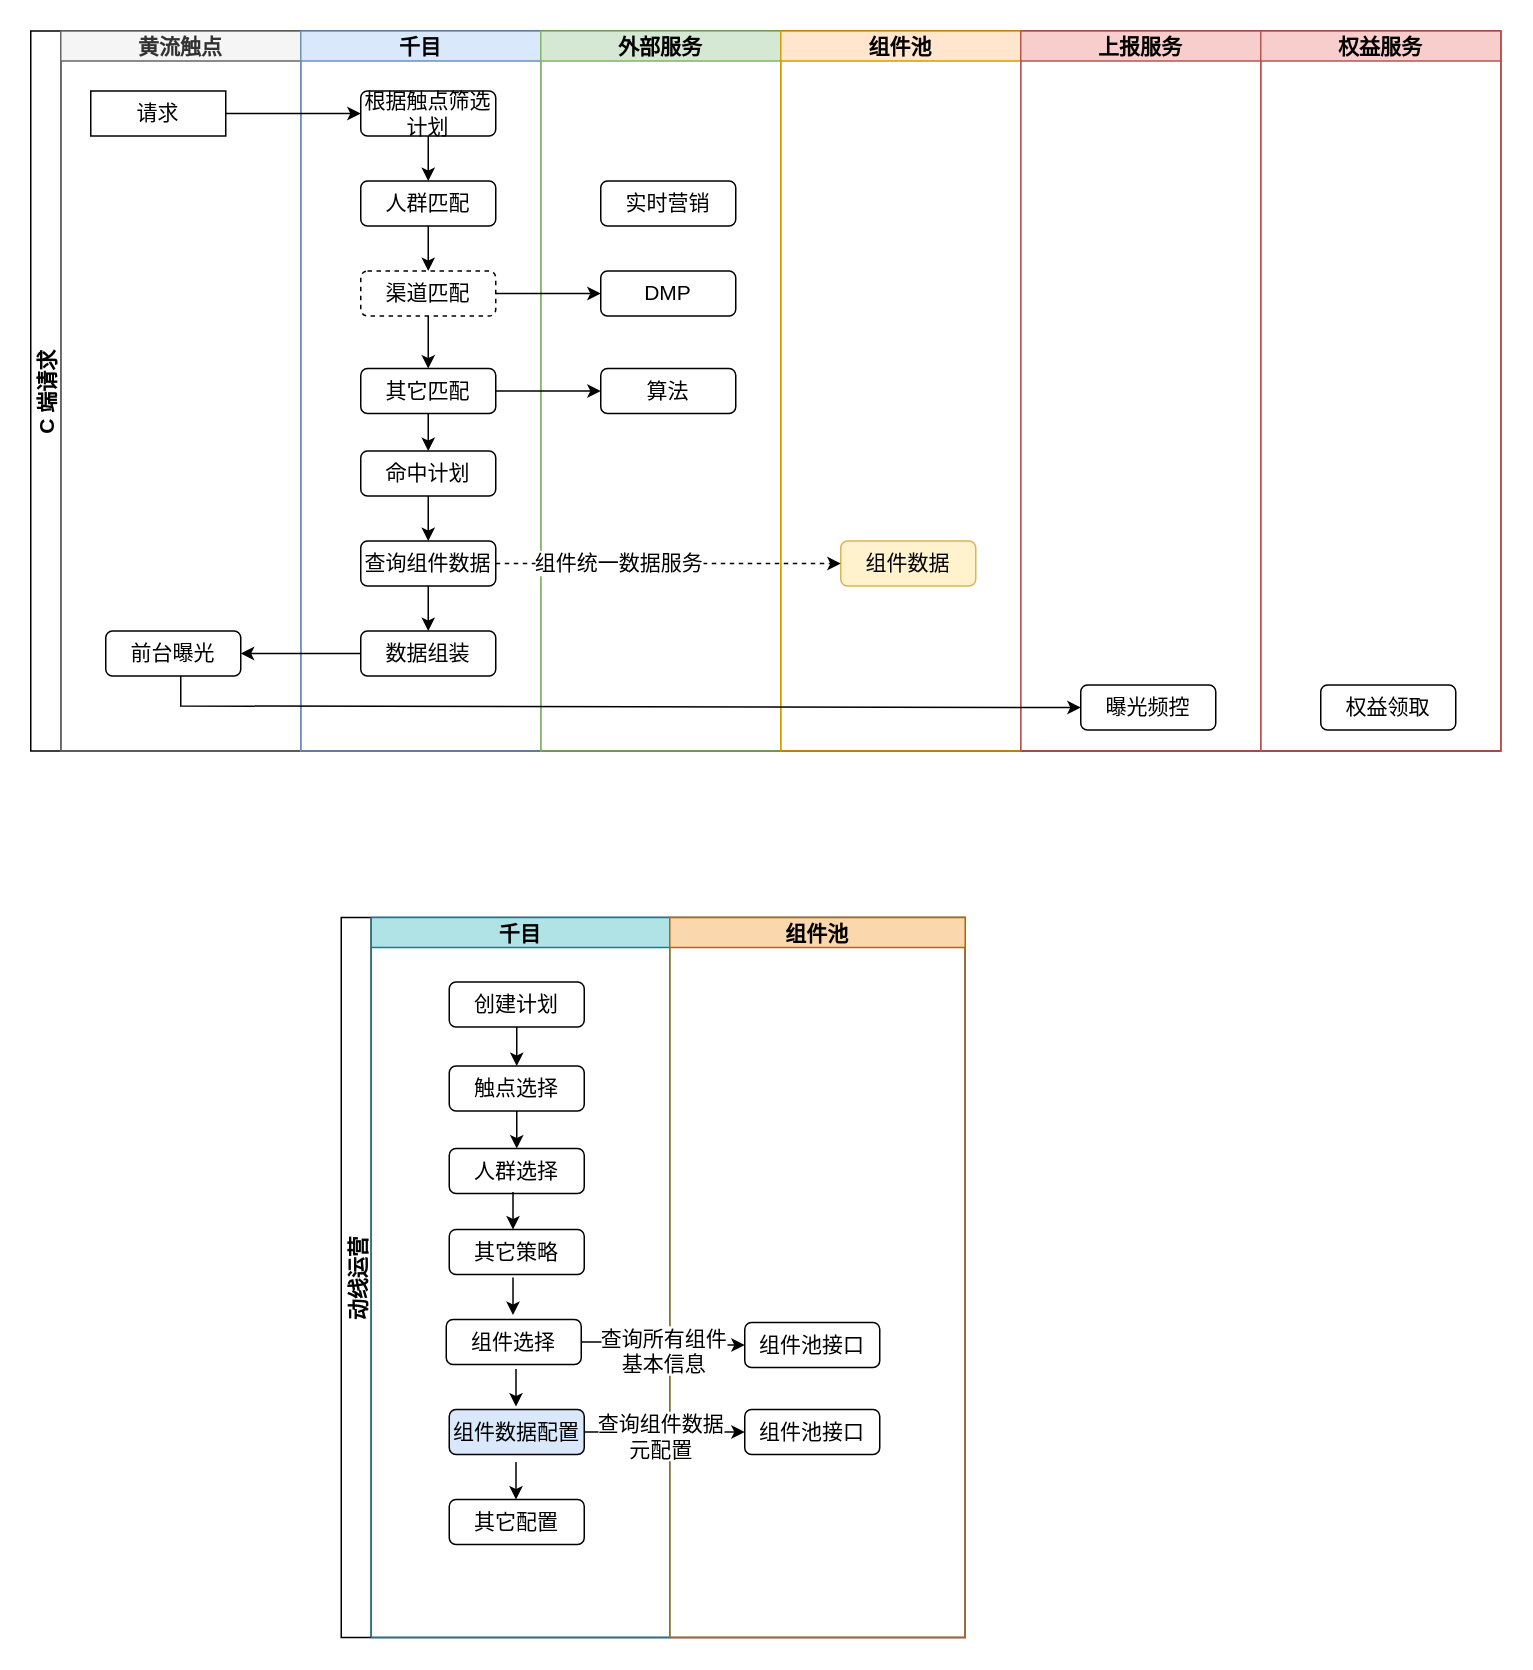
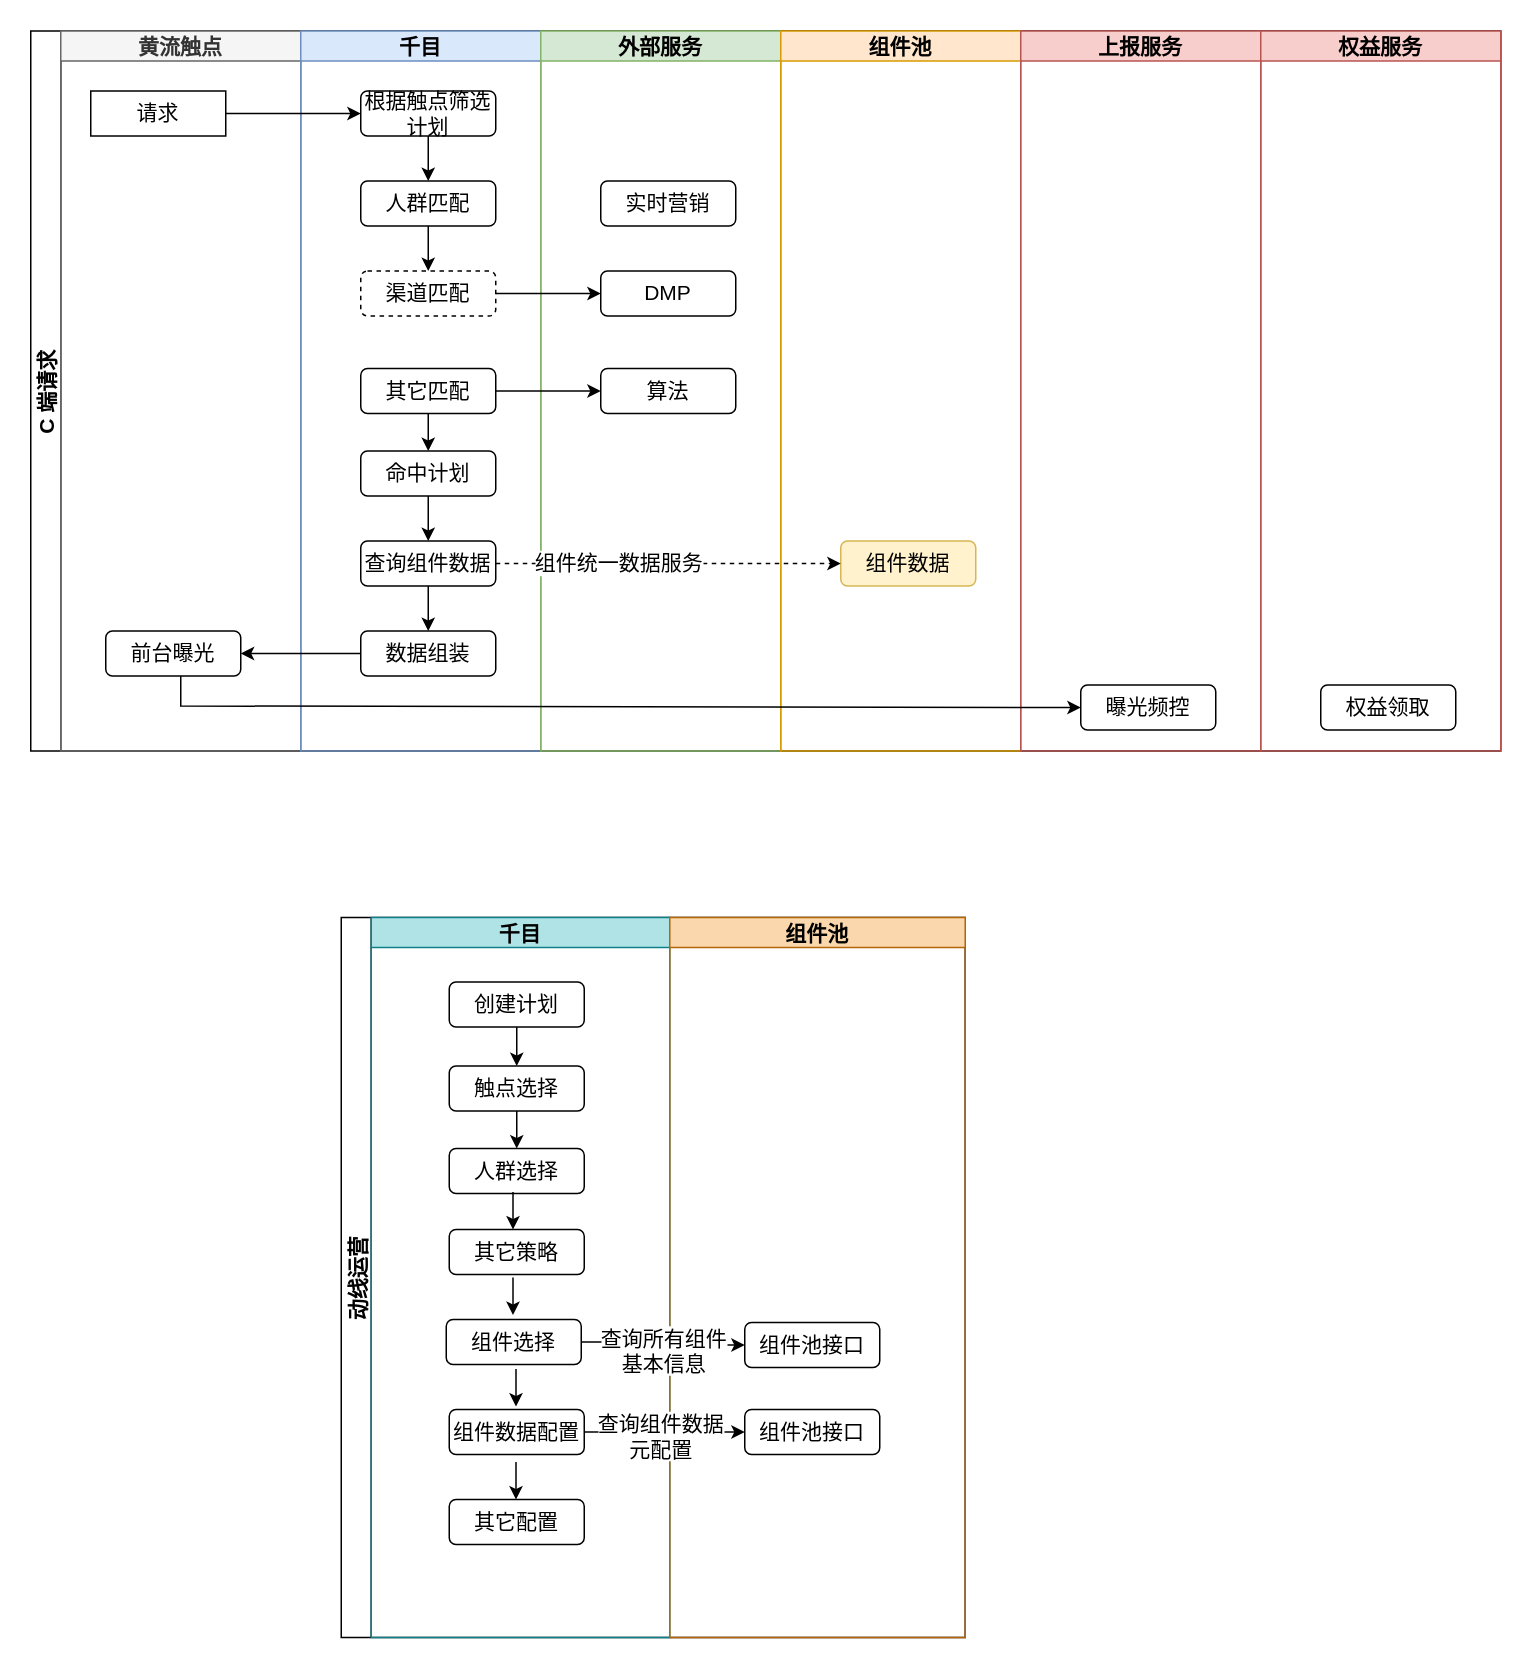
edge "渠道匹配" -> "其它匹配": removed
node "组件数据配置": fillcolor #dae8fc -> #ffffff
